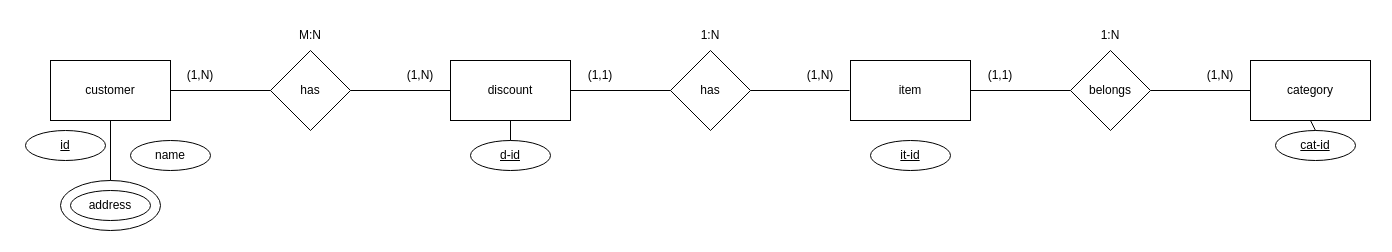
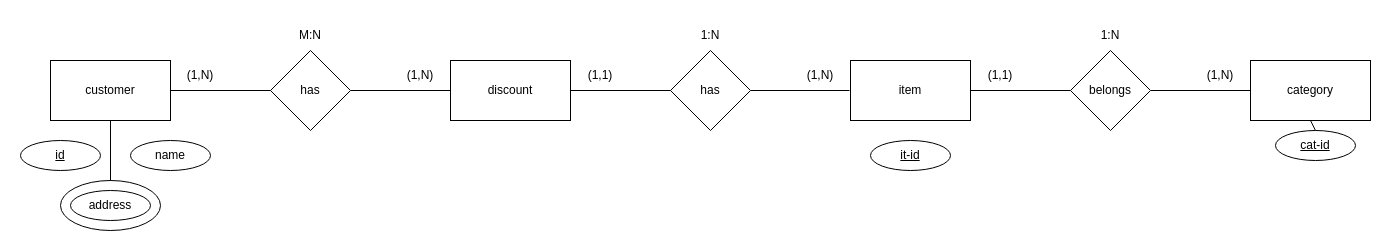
edge "discount" -- "d-id": removed
node "id": moved (66, 146) -> (61, 156)
node "d-id": removed
